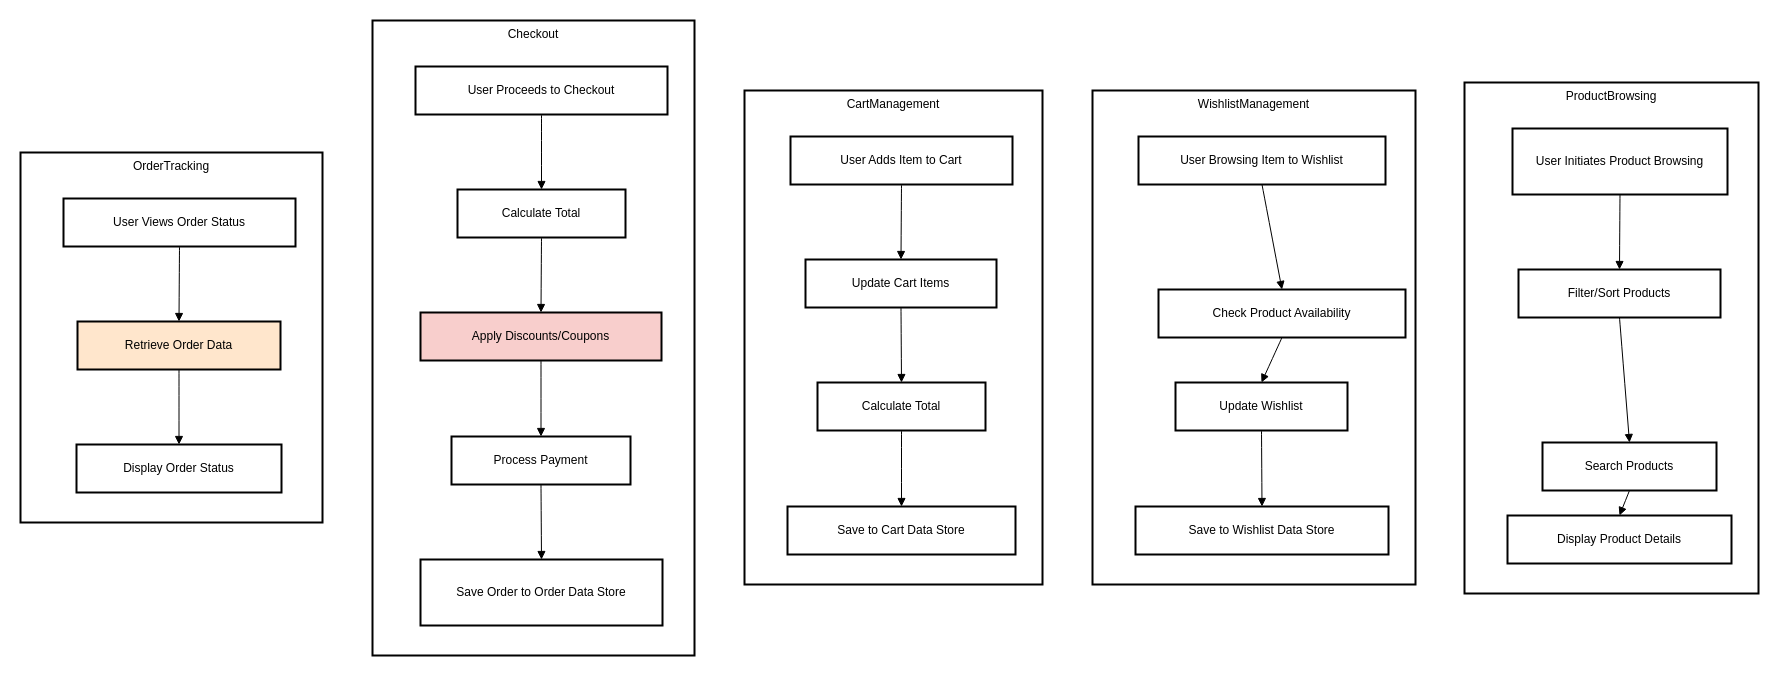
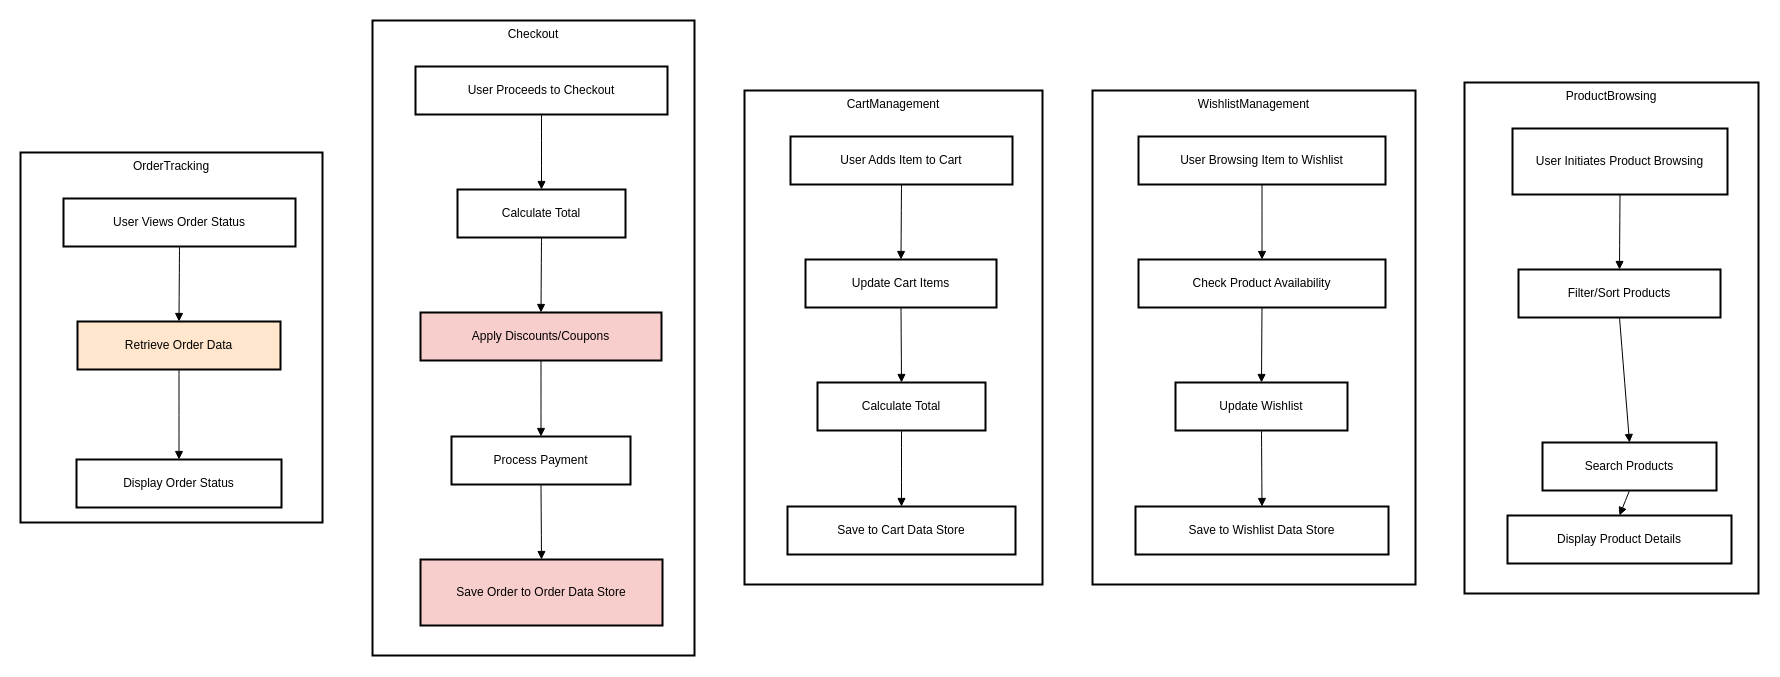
node "Check Product Availability": moved (1282, 314) -> (1262, 284)
node "Display Order Status": moved (179, 469) -> (179, 484)
node "Save Order to Order Data Store": fillcolor #ffffff -> #f8cecc
